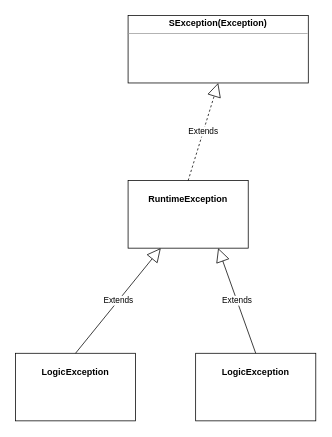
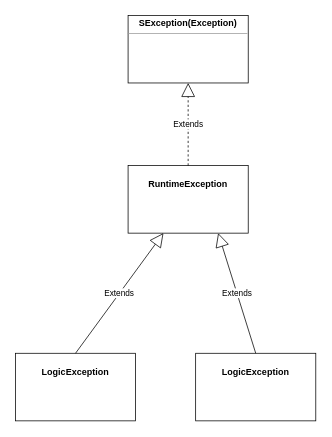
node "SException(Exception)": size 180x68 -> 120x68
node "RuntimeException": moved (188, 214) -> (188, 199)
